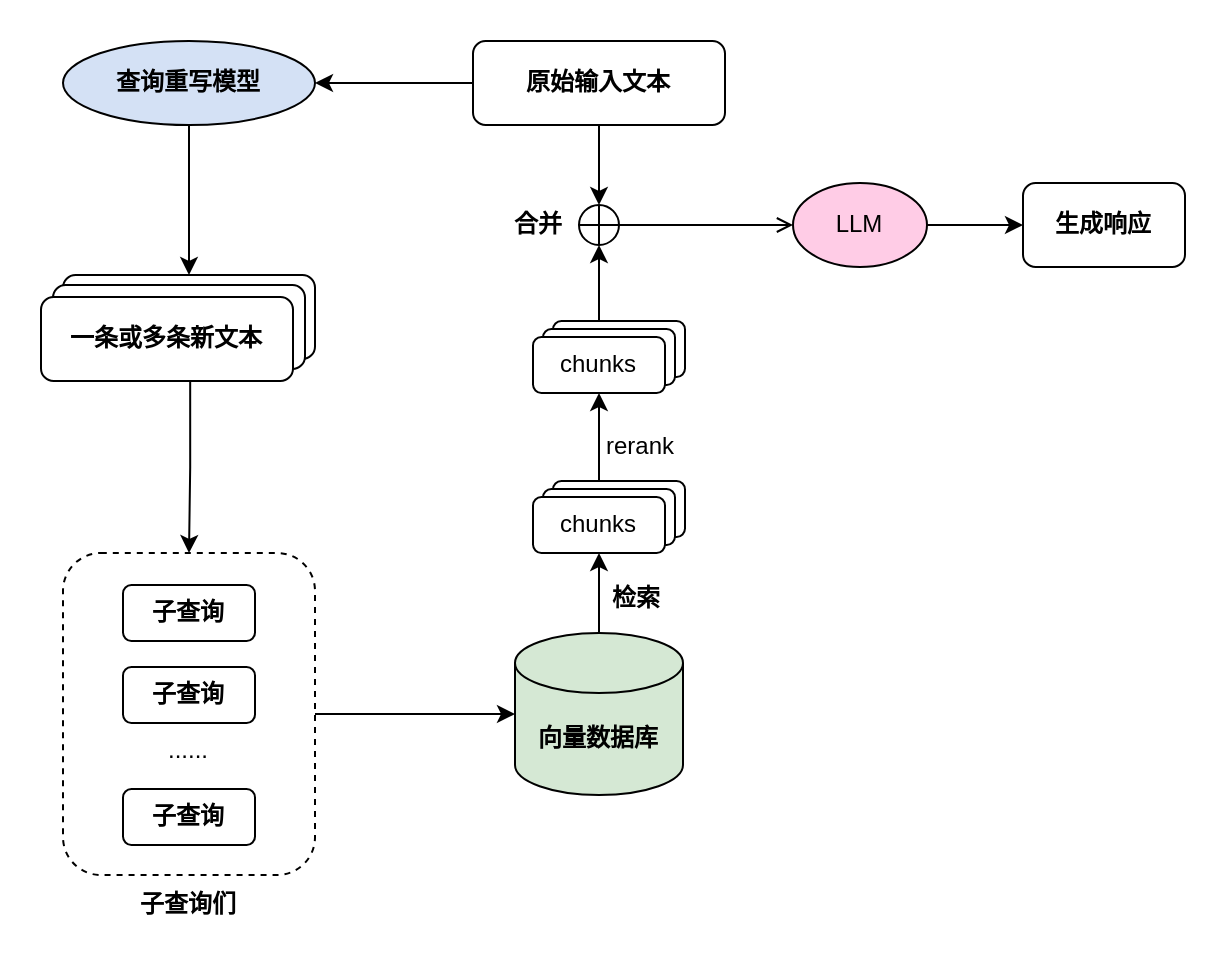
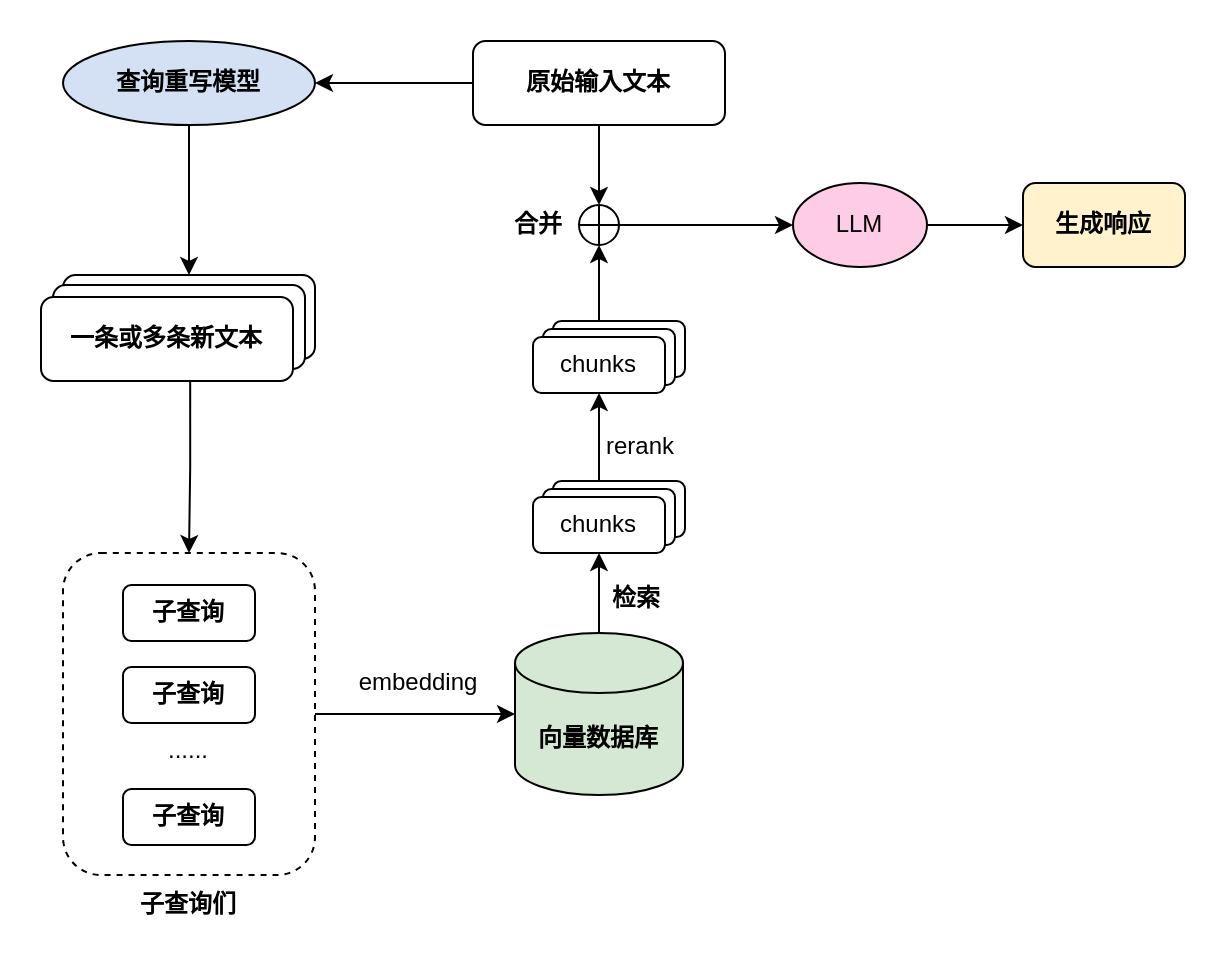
edge "合并" -> "LLM": arrowhead open -> classic
node "生成响应": fillcolor #ffffff -> #fff2cc
node "embedding": added
